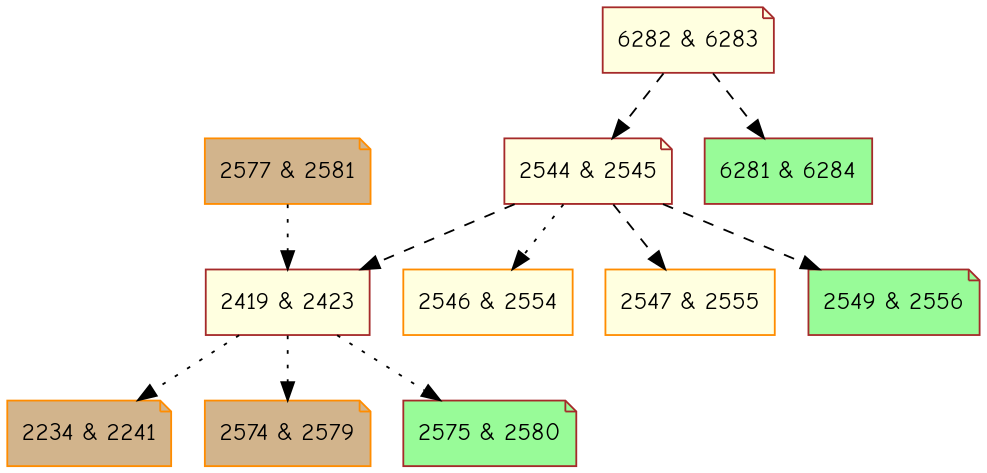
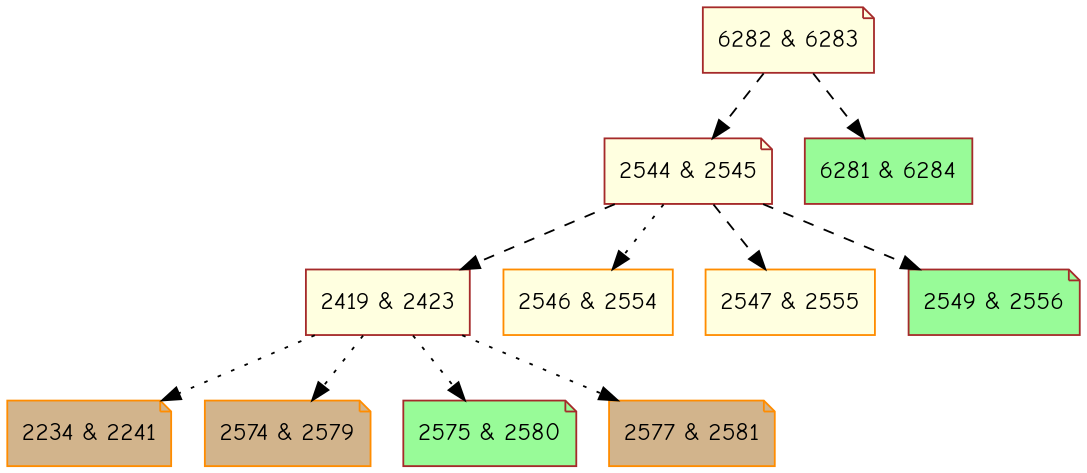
edge "2577 & 2581" -> "2419 & 2423": reversed
